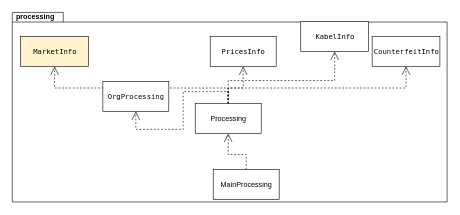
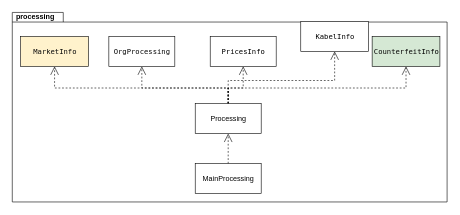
node "CounterfeitInfo": fillcolor #ffffff -> #d5e8d4
node "OrgProcessing": moved (136, 96) -> (142, 51)
node "MainProcessing": moved (246, 185) -> (228, 179)
